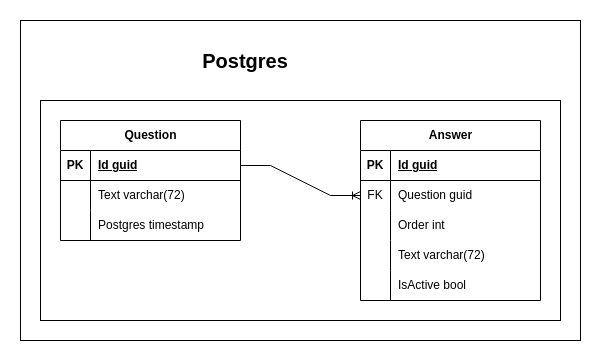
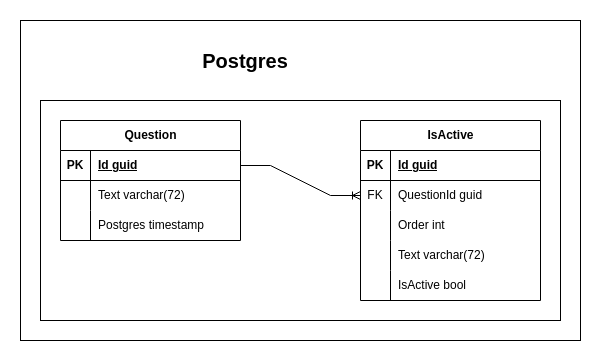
node "Answer": label "Answer" -> "IsActive"
node "Question guid": label "Question guid" -> "QuestionId guid"
